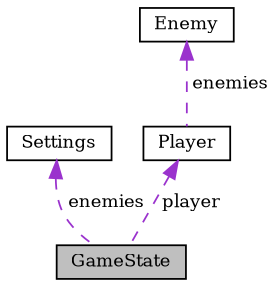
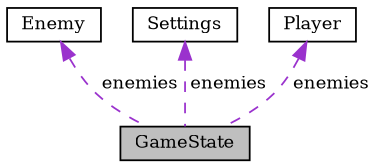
edge "Player" -> "Enemy": now "GameState" -> "Enemy"
edge "GameState" -> "Player": label " player" -> " enemies"
